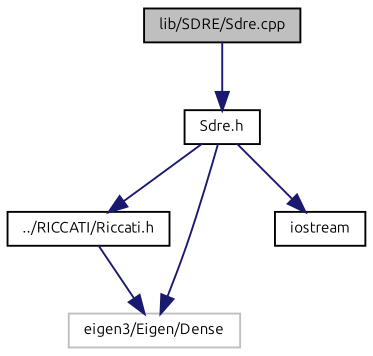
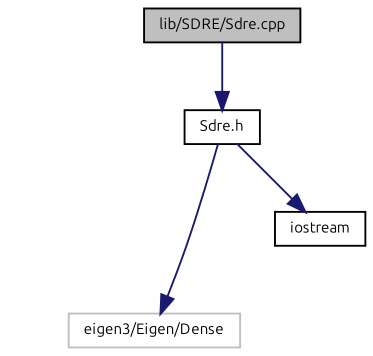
node "../RICCATI/Riccati.h": removed
